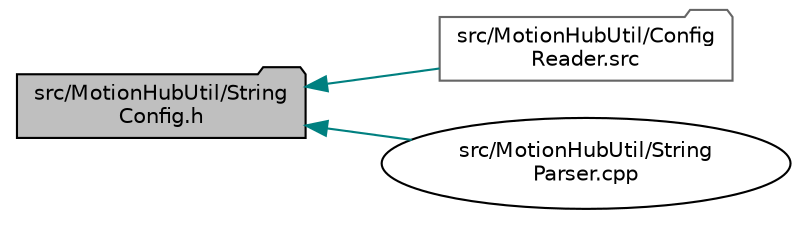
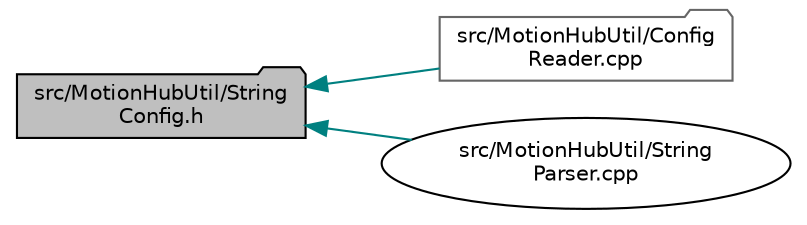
node "src/MotionHubUtil/Config Reader.src": label "src/MotionHubUtil/Config Reader.src" -> "src/MotionHubUtil/Config Reader.cpp"
